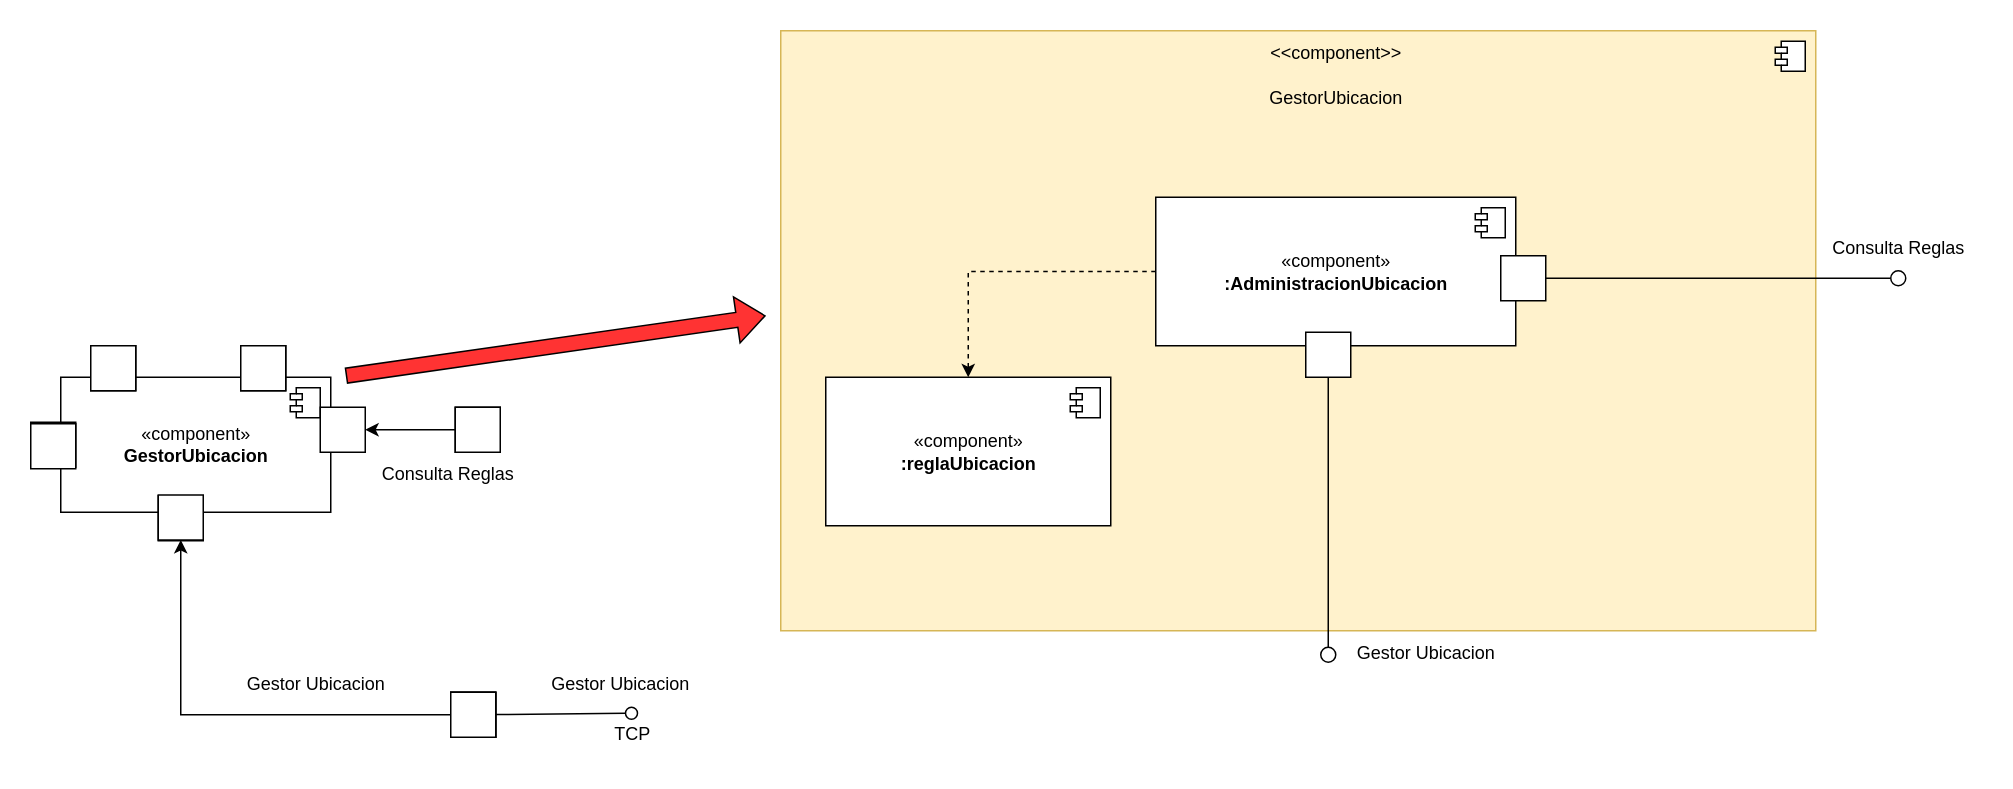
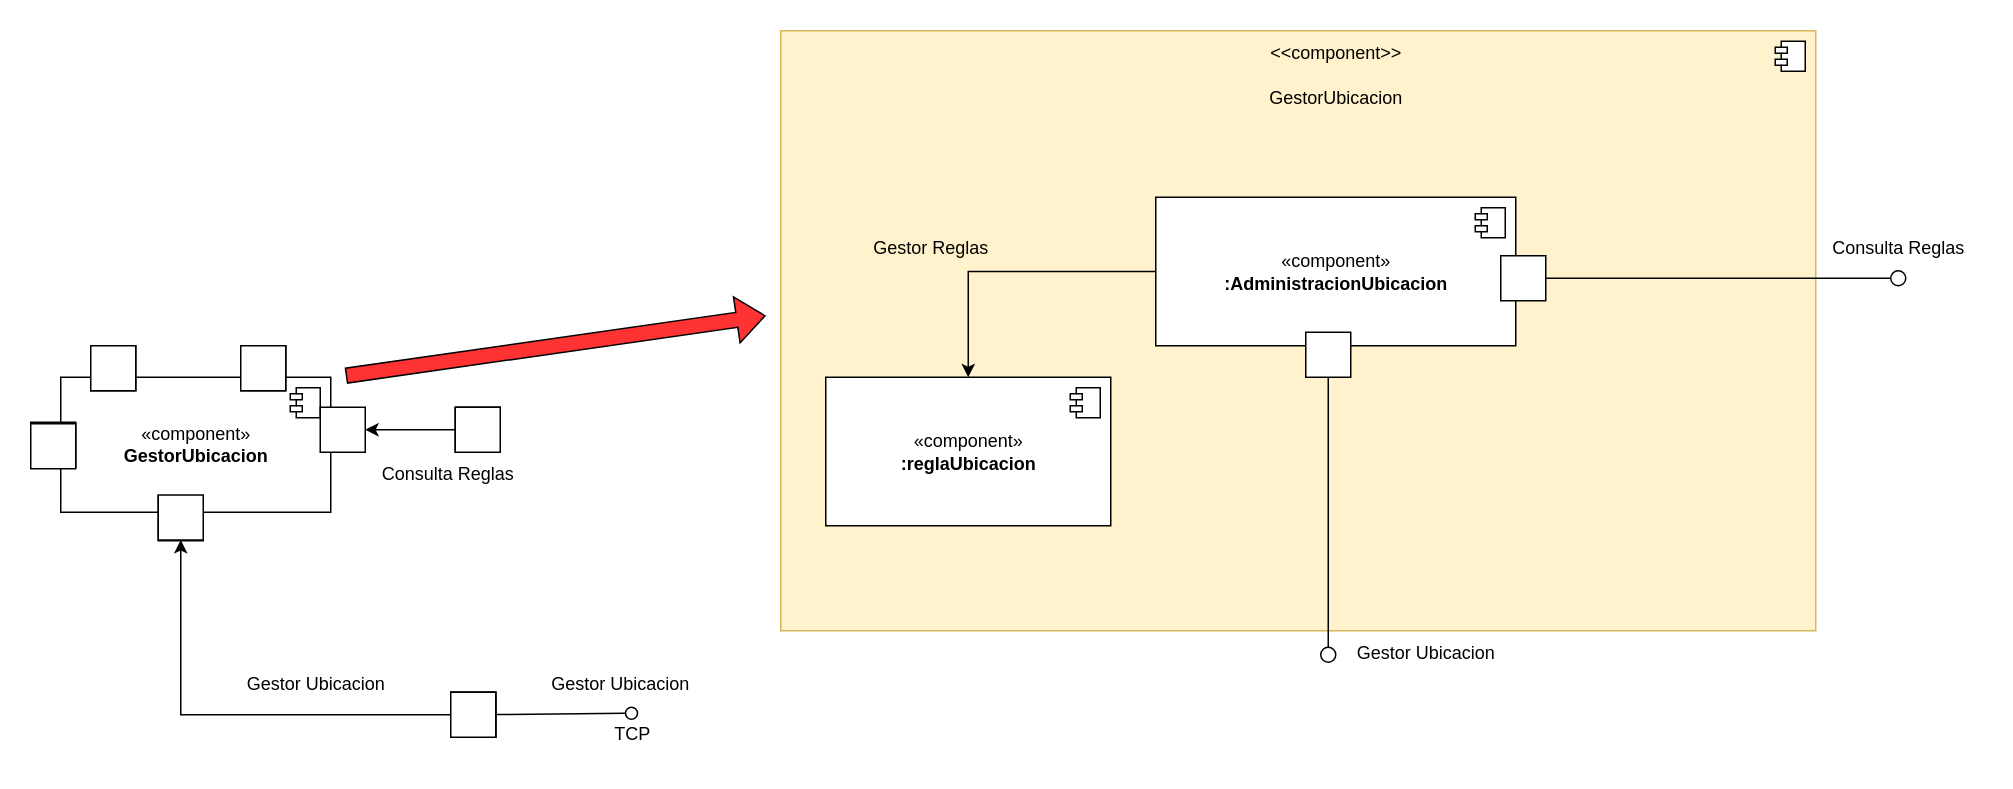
node "Gestor Reglas": added
edge "«component» :AdministracionUbicacion" -> "«component» :reglaUbicacion": style dashed -> solid
